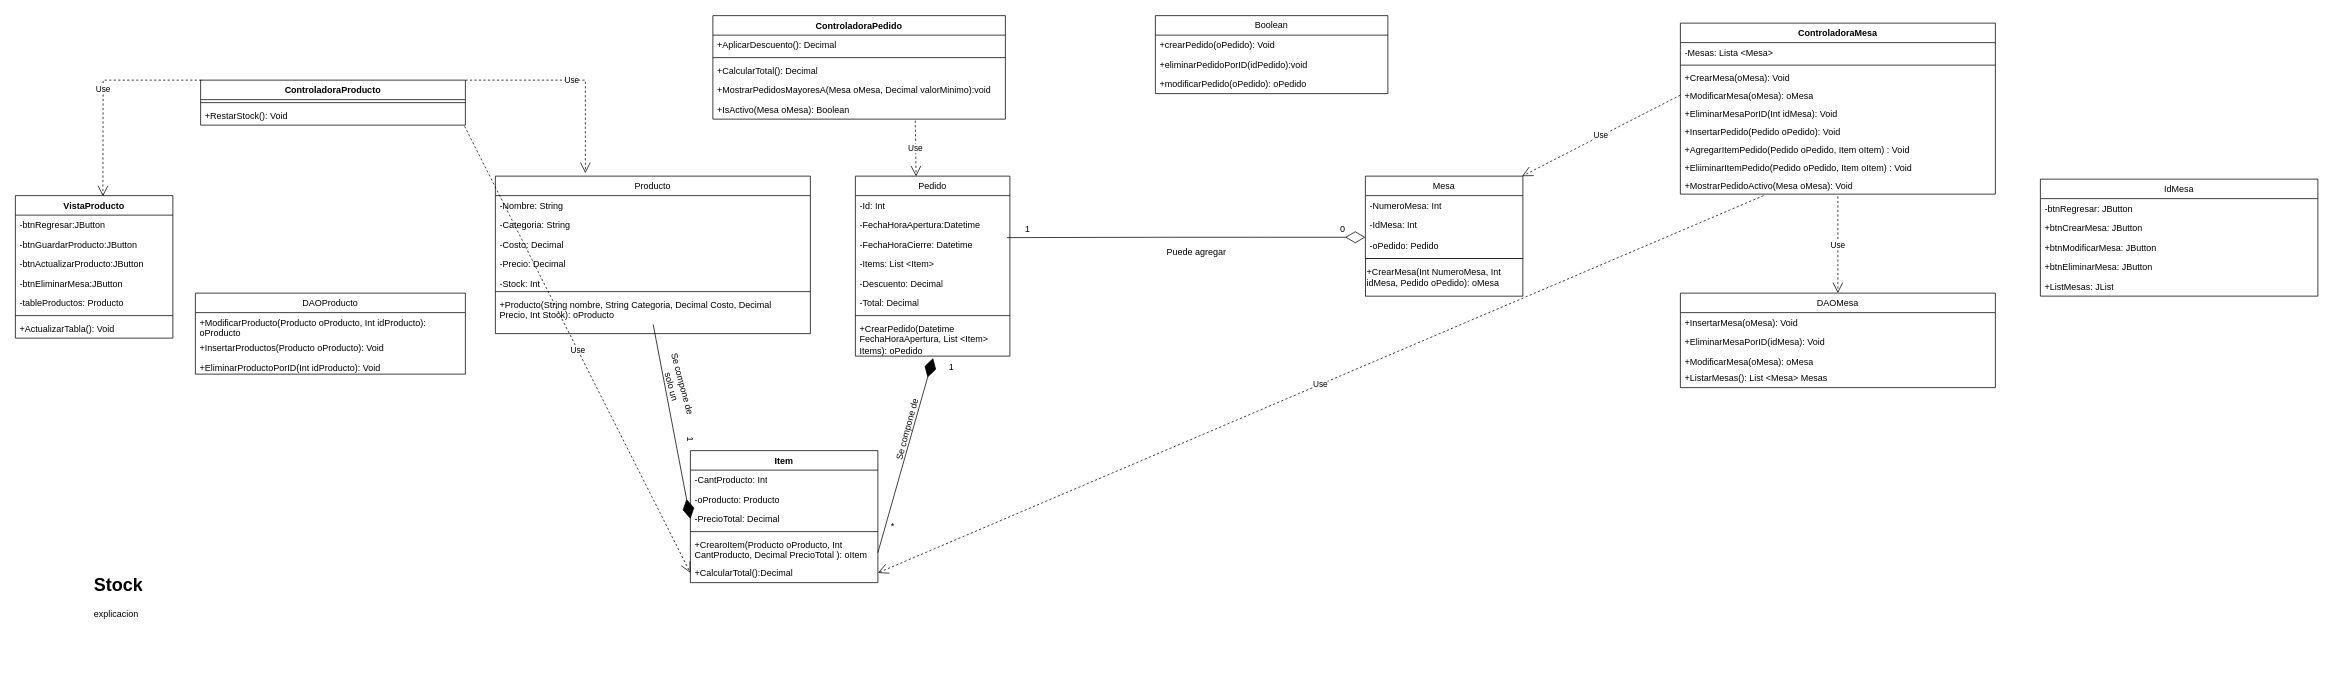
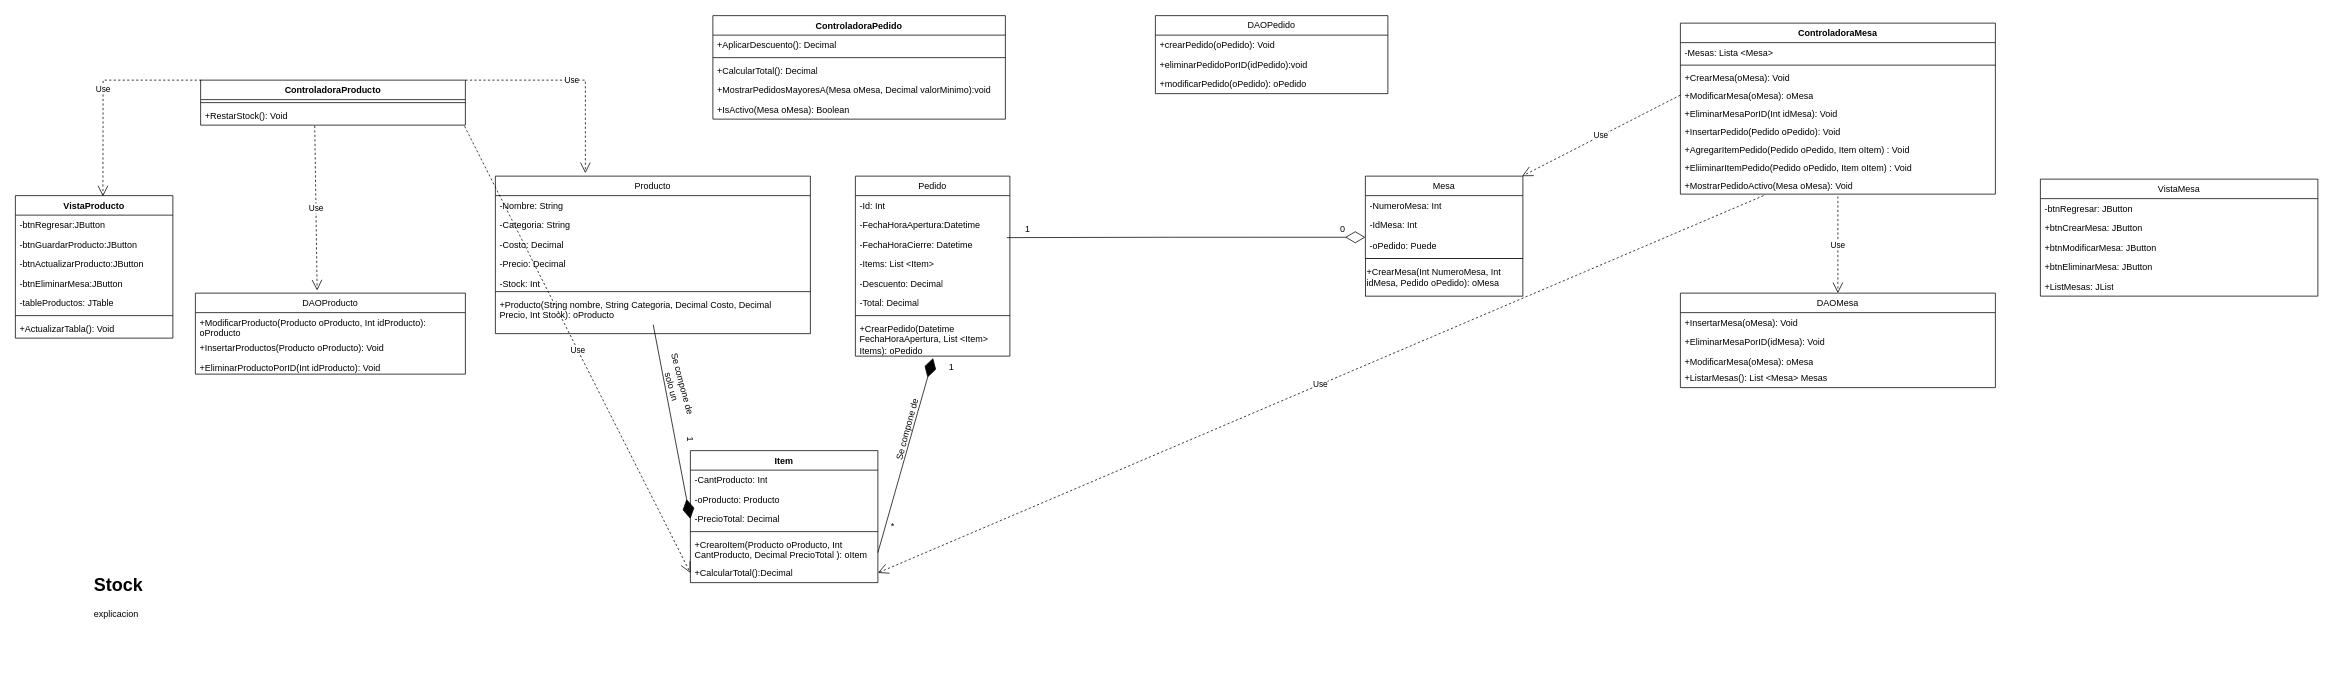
node "Boolean": label "Boolean" -> "DAOPedido"
edge "+IsActivo(Mesa oMesa): Boolean" -> "Pedido": removed, label "Use"
node "IdMesa": label "IdMesa" -> "VistaMesa"
edge "+RestarStock(): Void" -> "DAOProducto": added, label "Use"
node "-oPedido: Pedido": label "-oPedido: Pedido" -> "-oPedido: Puede"
node "Puede agregar": removed
node "-tableProductos: Producto": label "-tableProductos: Producto" -> "-tableProductos: JTable"
